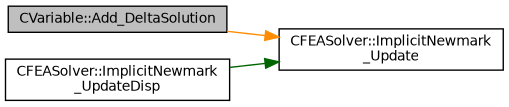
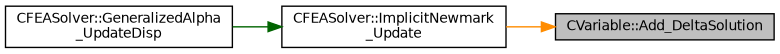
edge "CVariable::Add_DeltaSolution" -> "CFEASolver::ImplicitNewmark _Update": reversed
node "CFEASolver::ImplicitNewmark _UpdateDisp": label "CFEASolver::ImplicitNewmark _UpdateDisp" -> "CFEASolver::GeneralizedAlpha _UpdateDisp"
